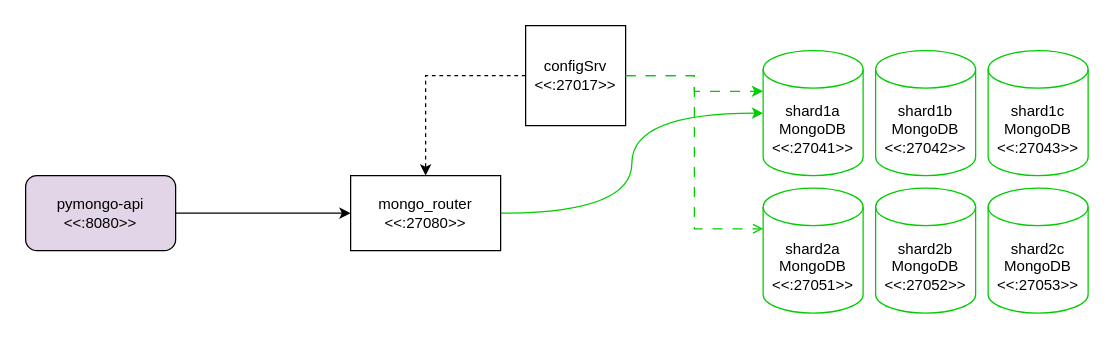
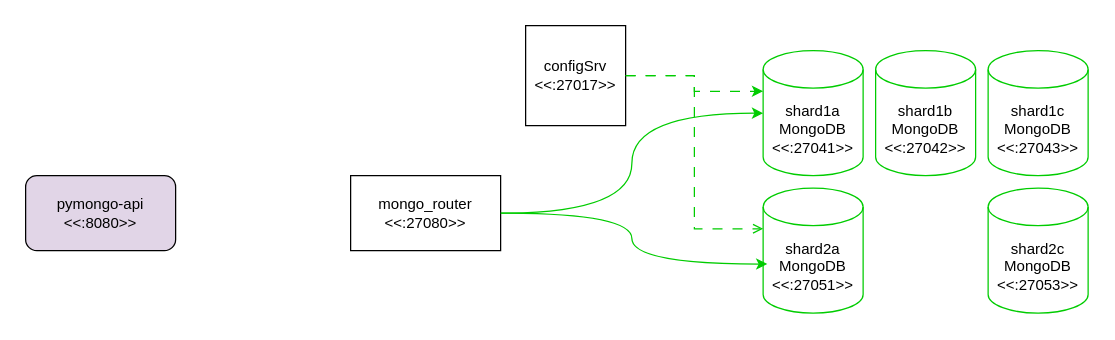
edge "configSrv <<:27017>>" -> "mongo_router <<:27080>>": removed
edge "pymongo-api <<:8080>>" -> "mongo_router <<:27080>>": removed
edge "mongo_router <<:27080>>" -> "shard2a MongoDB <<:27051>>": added
node "shard2b MongoDB <<:27052>>": removed
